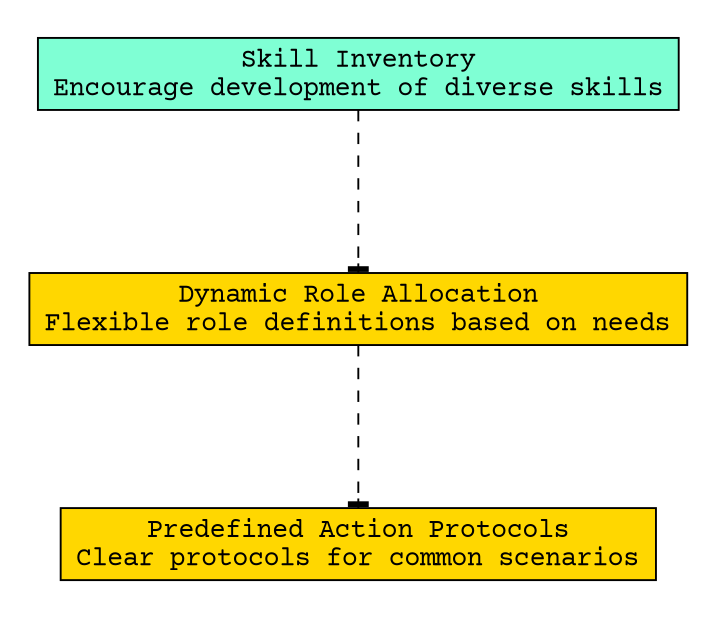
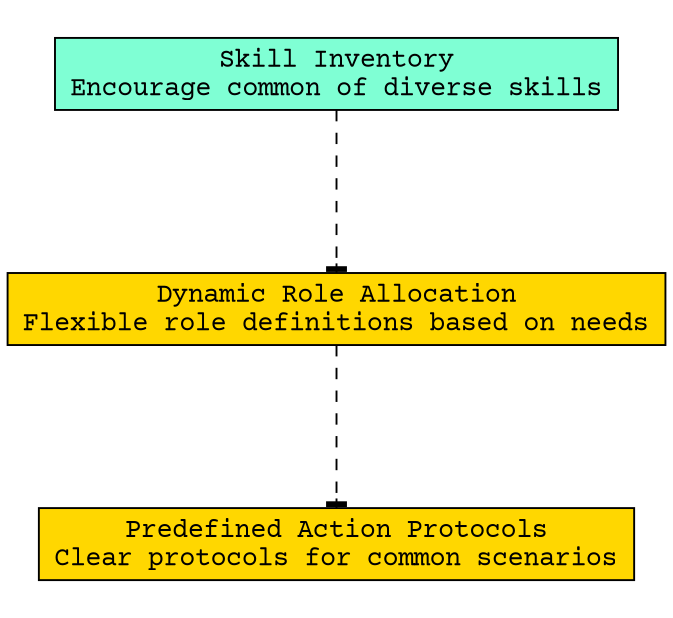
node "Skill Inventory Encourage development of diverse skills": label "Skill Inventory Encourage development of diverse skills" -> "Skill Inventory Encourage common of diverse skills"
